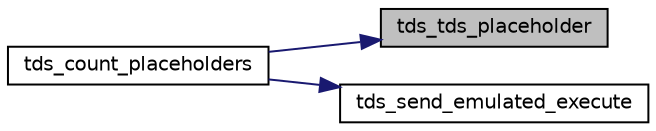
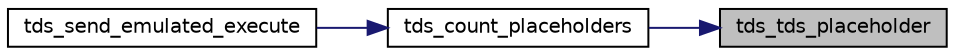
edge "tds_count_placeholders" -> "tds_send_emulated_execute": reversed
